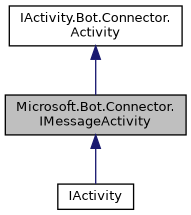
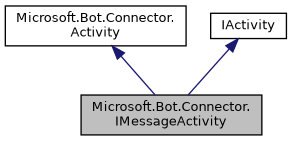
node "IActivity.Bot.Connector. Activity": label "IActivity.Bot.Connector. Activity" -> "Microsoft.Bot.Connector. Activity"
edge "IActivity" -> "Microsoft.Bot.Connector. IMessageActivity": reversed
